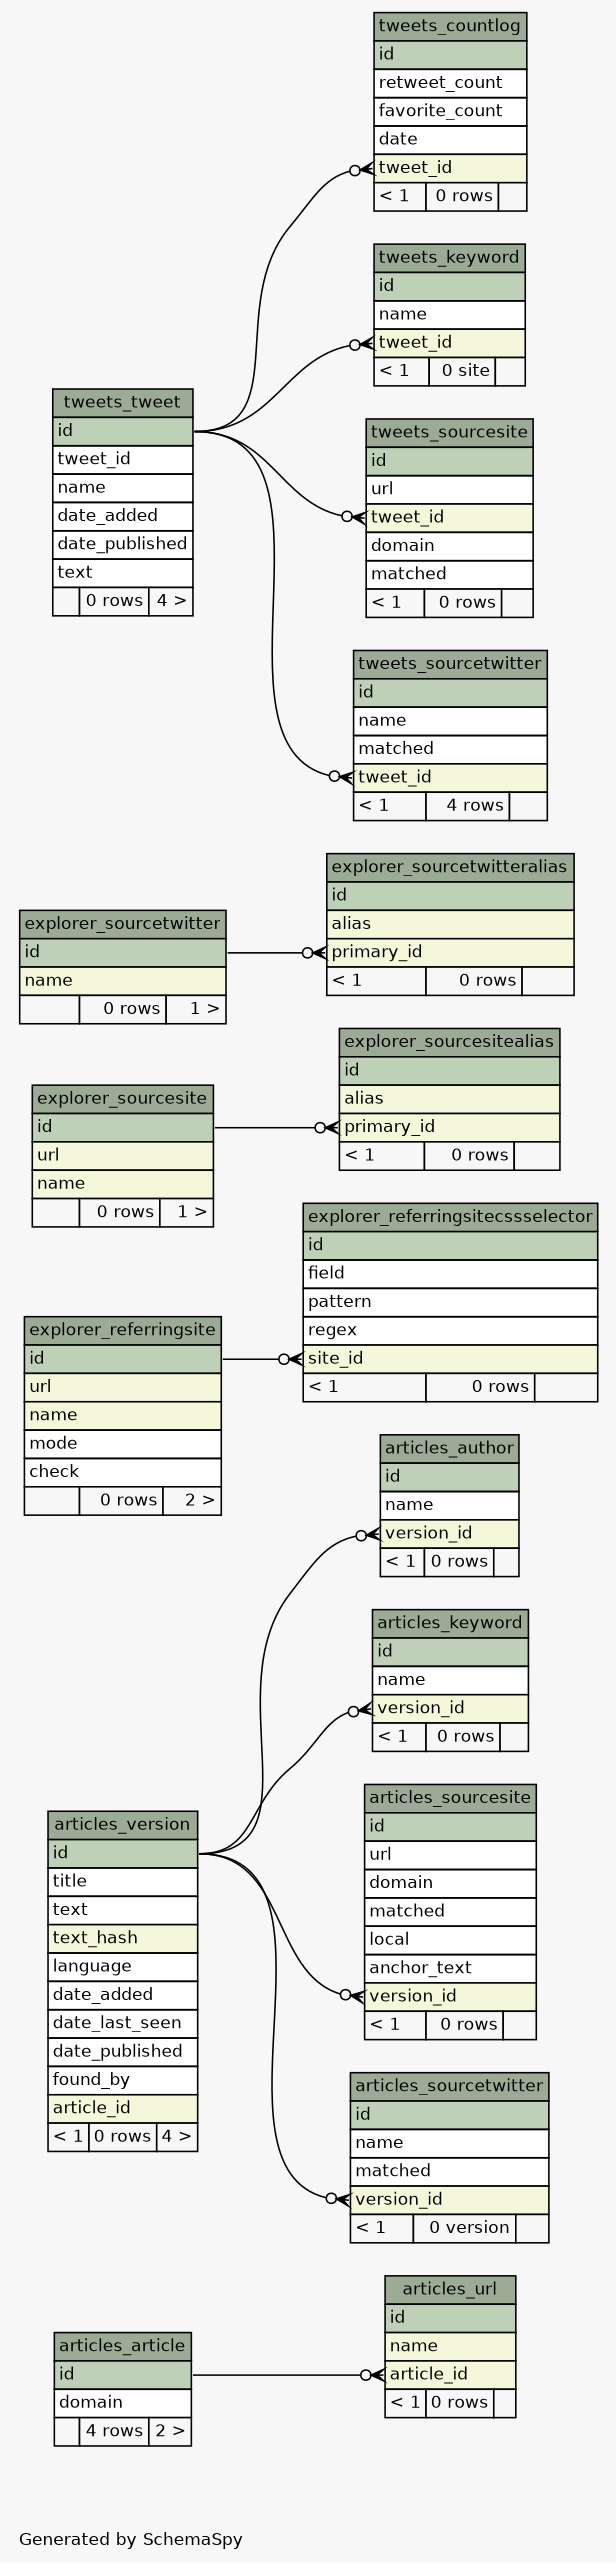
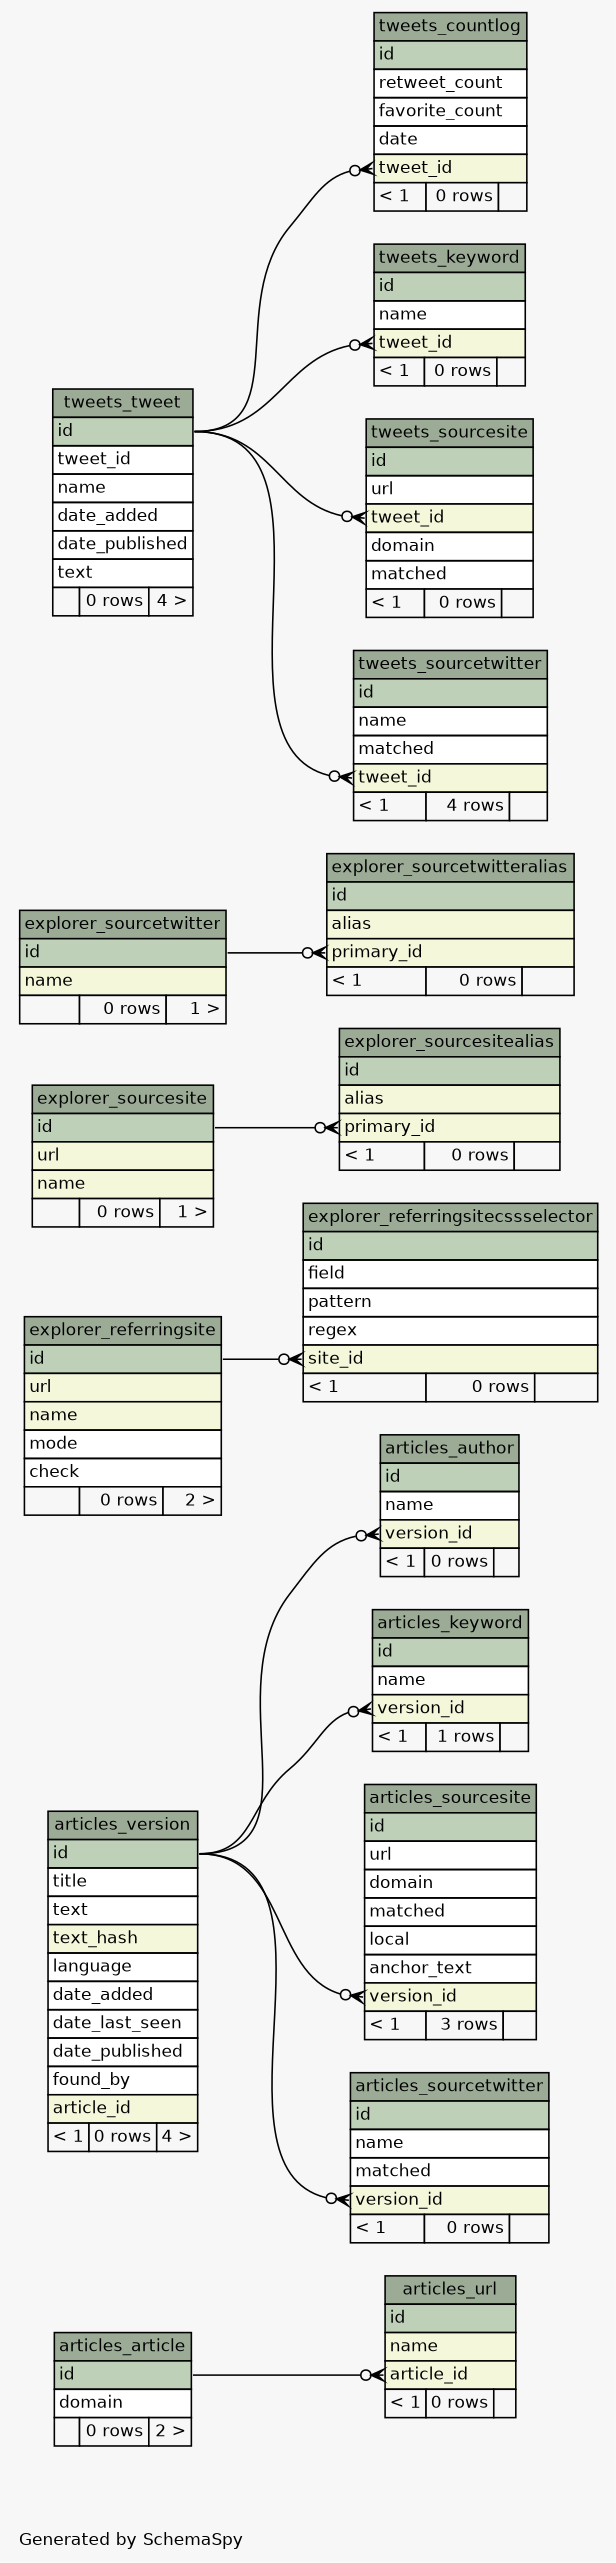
node "tweets_keyword": text "0 site" -> "0 rows"
node "articles_keyword": text "0 rows" -> "1 rows"
node "articles_sourcesite": text "0 rows" -> "3 rows"
node "articles_sourcetwitter": text "0 version" -> "0 rows"
node "articles_article": text "4 rows" -> "0 rows"
